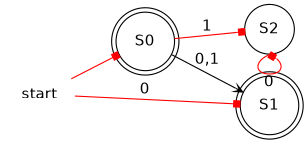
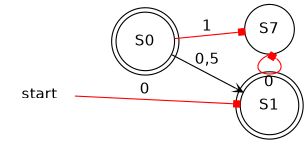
node "S2": label "S2" -> "S7"
edge "S0" -> "S1": label "0,1" -> "0,5"
edge "start" -> "S0": removed
